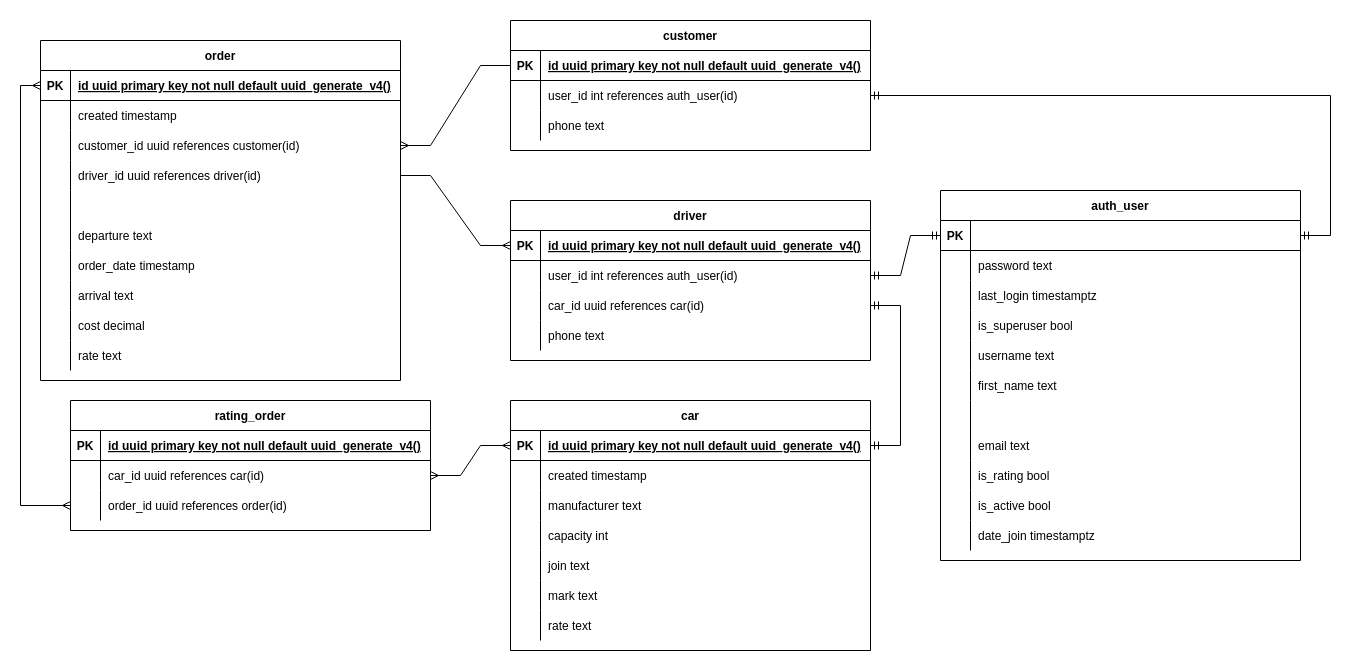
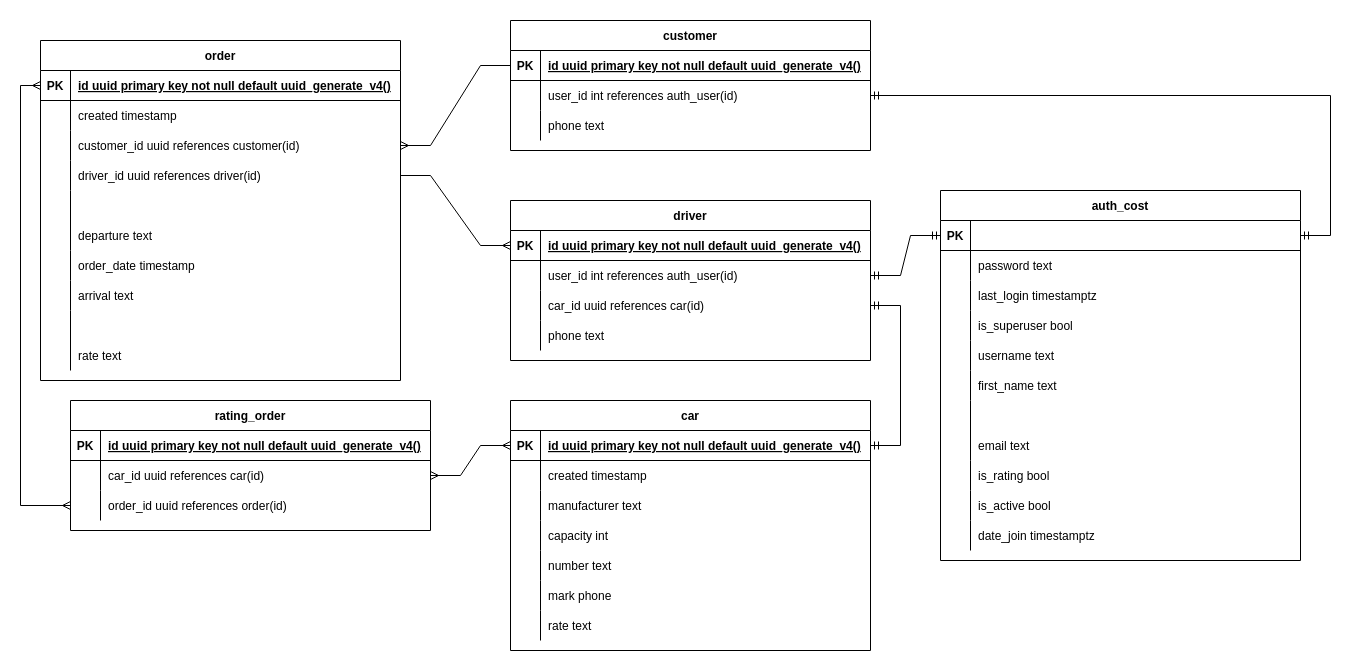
node "auth_user": label "auth_user" -> "auth_cost"
node "cost decimal": removed
node "join text": label "join text" -> "number text"
node "mark text": label "mark text" -> "mark phone"
